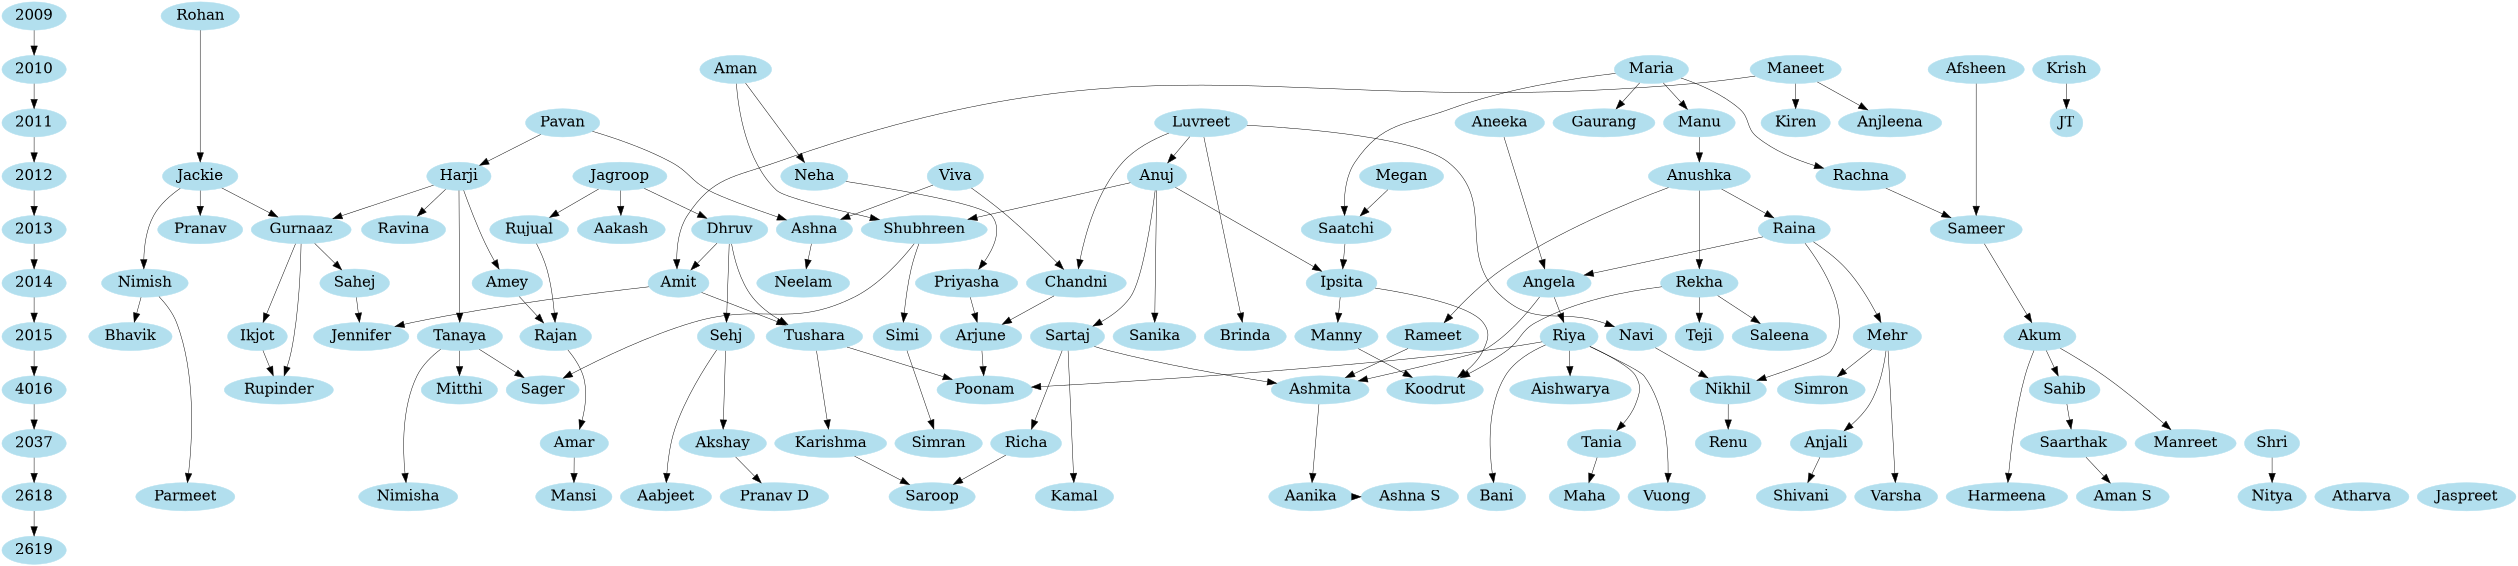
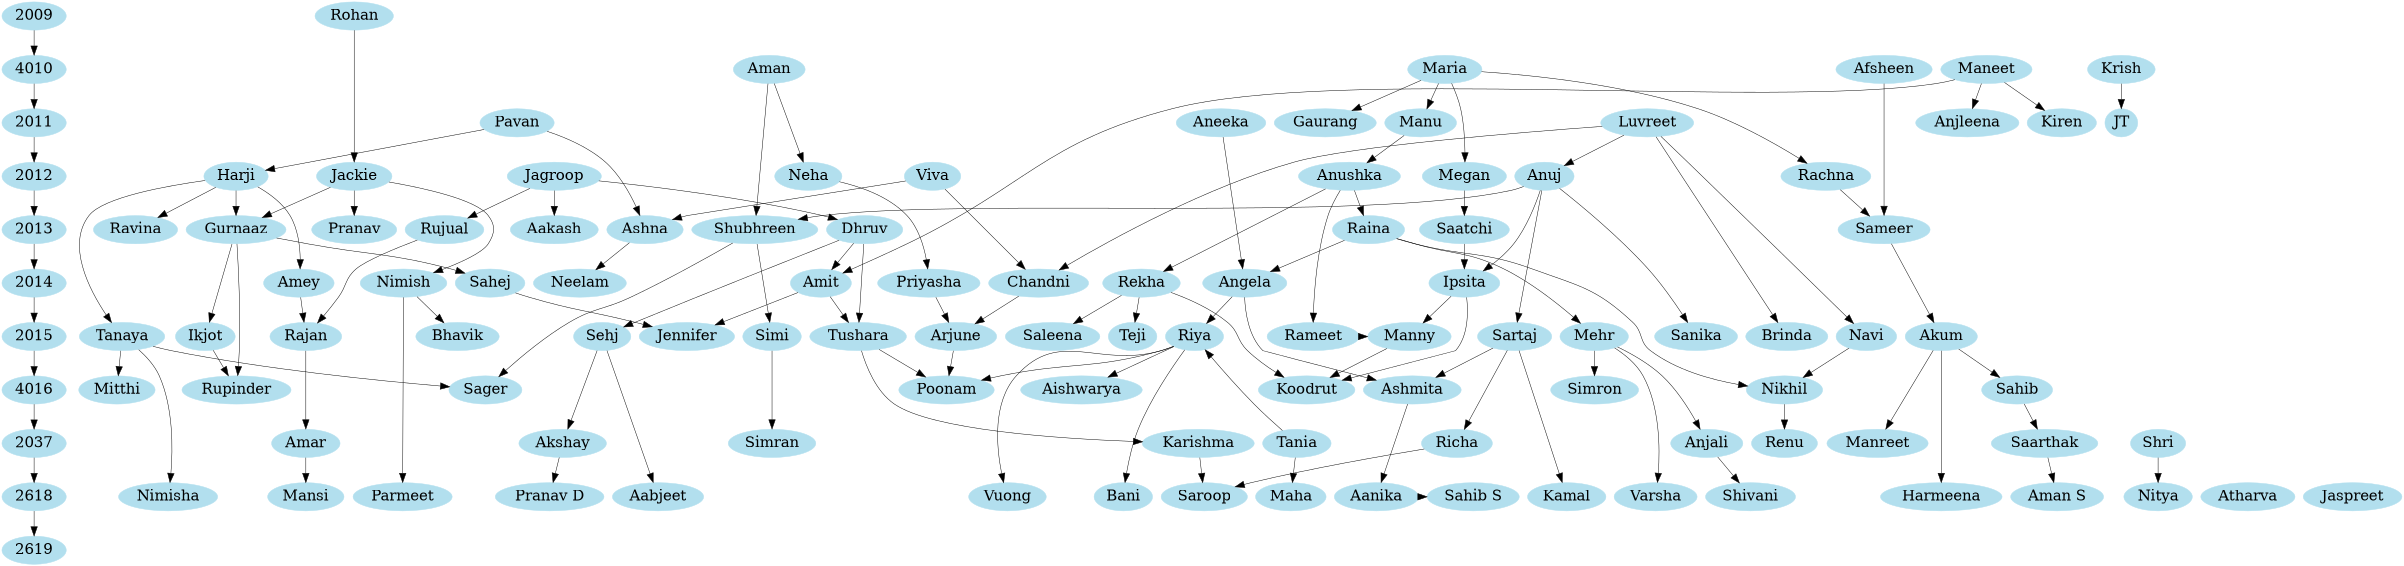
node "2010": label "2010" -> "4010"
edge "Maria" -> "Saatchi": now "Maria" -> "Megan"
edge "Rameet" -> "Ashmita": now "Rameet" -> "Manny"
edge "Riya" -> "Tania": reversed
node "Ashna S": label "Ashna S" -> "Sahib S"
